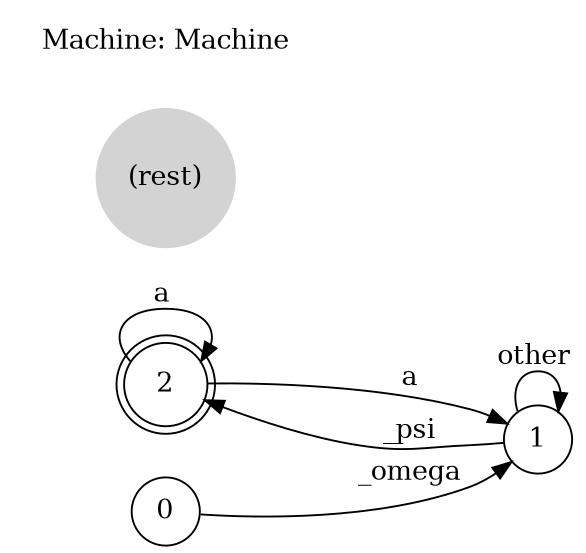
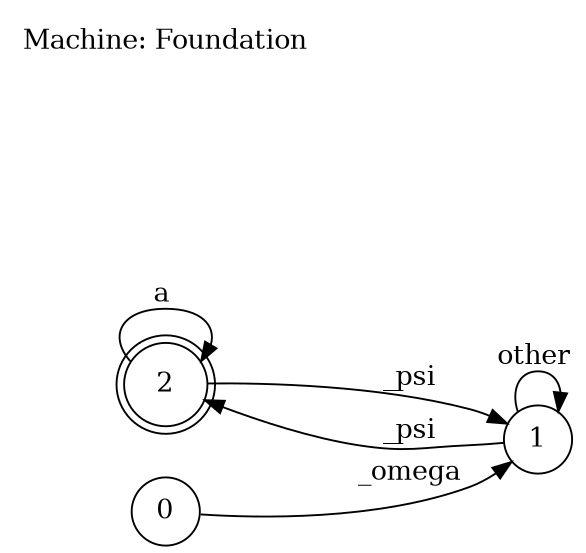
node "Machine: Machine": label "Machine: Machine" -> "Machine: Foundation"
node "(rest)": removed
edge "2" -> "1": label "a " -> "_psi "
